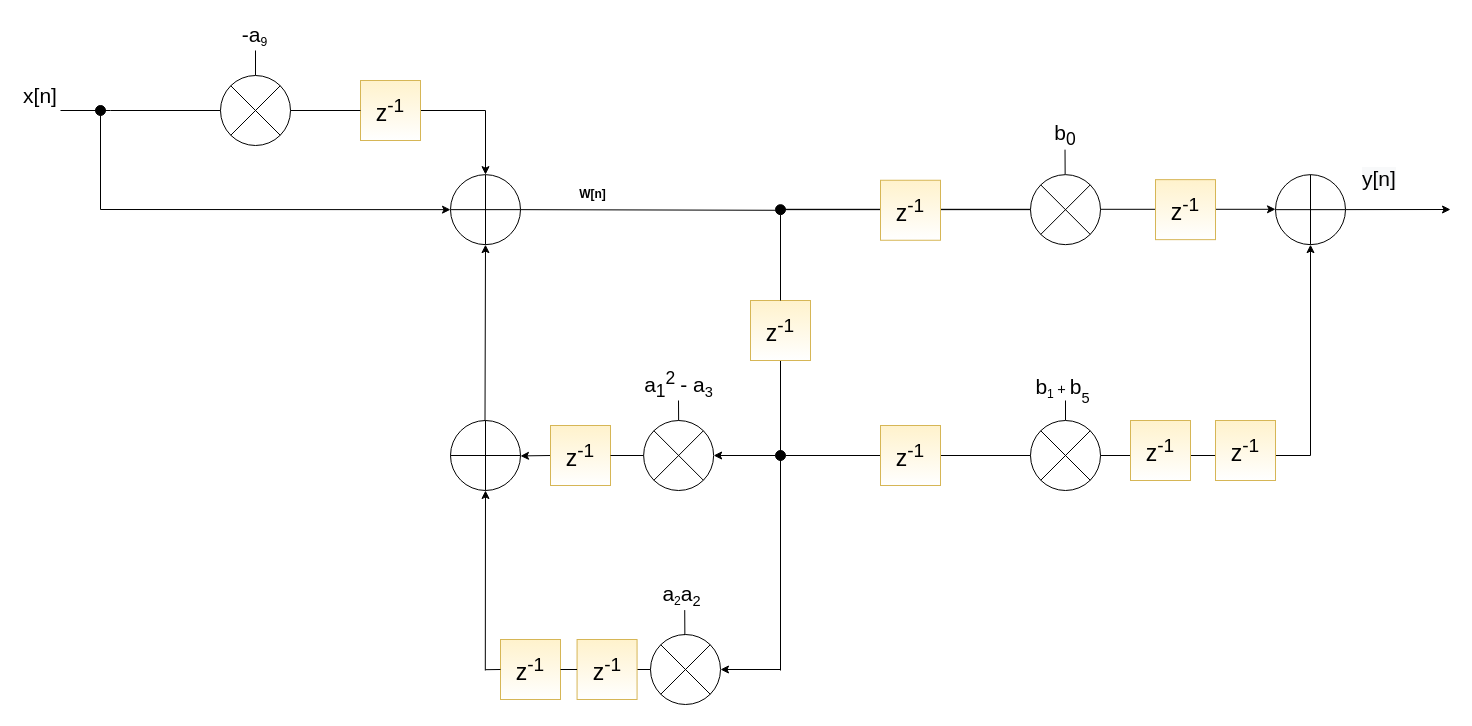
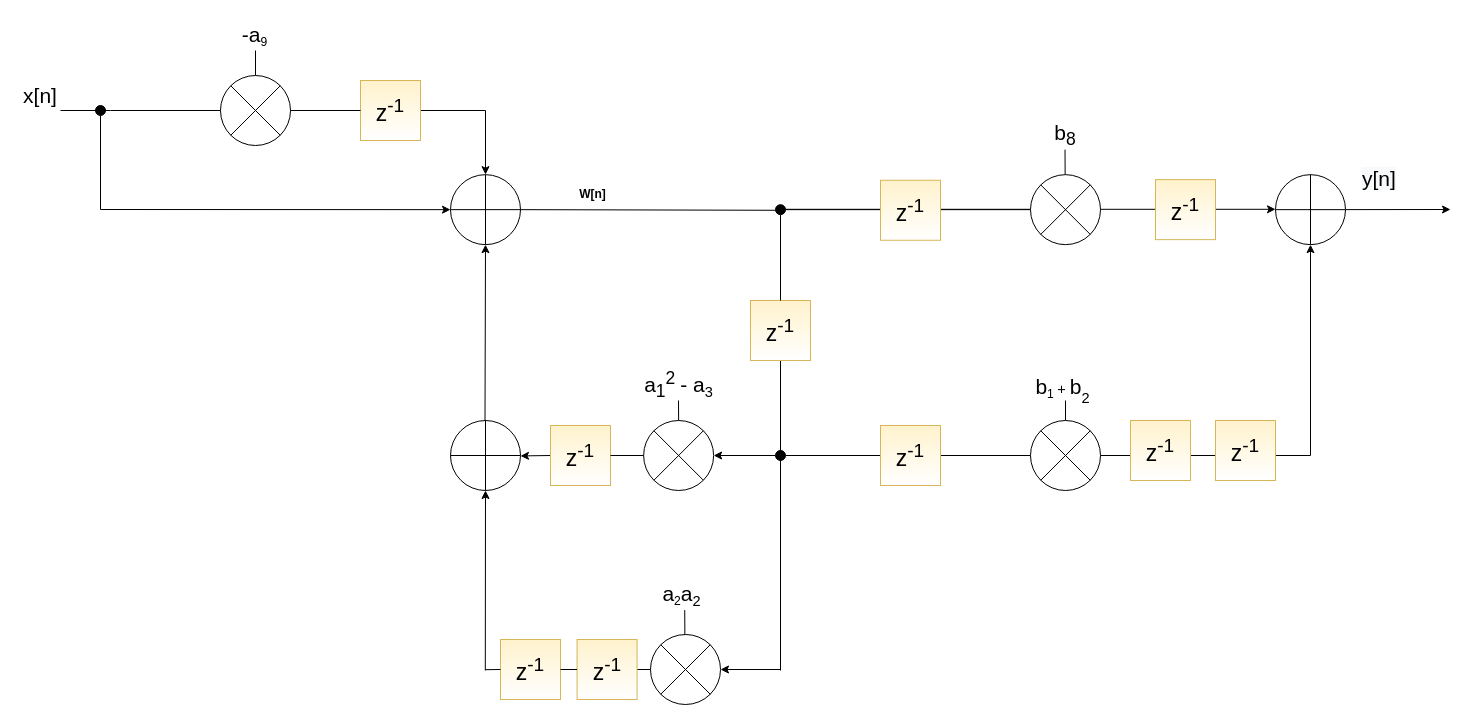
node "b0": label "b0" -> "b8"
node "b1 + b5": label "b1 + b5" -> "b1 + b2"
